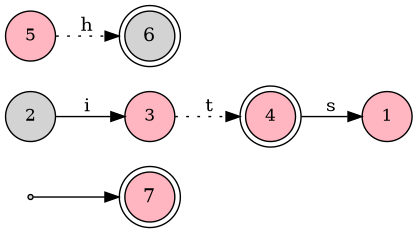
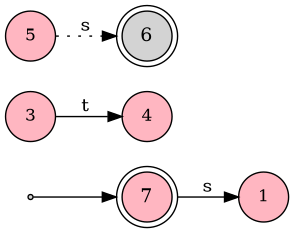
edge "5" -> "6": label "h" -> "s"
node "2": removed
edge "3" -> "4": style dotted -> solid
node "4": shape doublecircle -> circle
edge "4" -> "1": now "7" -> "1"
